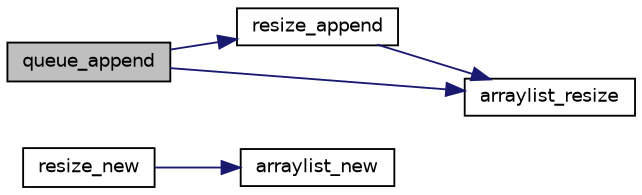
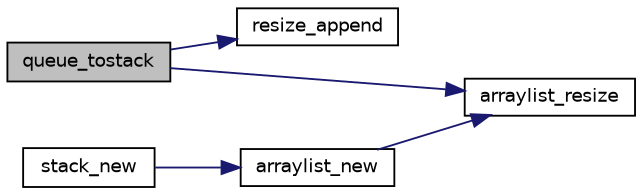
edge "resize_append" -> "arraylist_resize": now "arraylist_new" -> "arraylist_resize"
node "queue_append": label "queue_append" -> "queue_tostack"
node "resize_new": label "resize_new" -> "stack_new"
